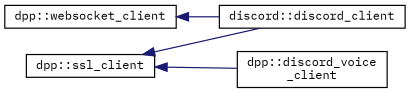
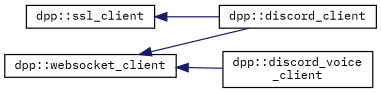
node "discord::discord_client": label "discord::discord_client" -> "dpp::discord_client"
edge "dpp::discord_voice _client" -> "dpp::ssl_client": now "dpp::discord_voice _client" -> "dpp::websocket_client"
